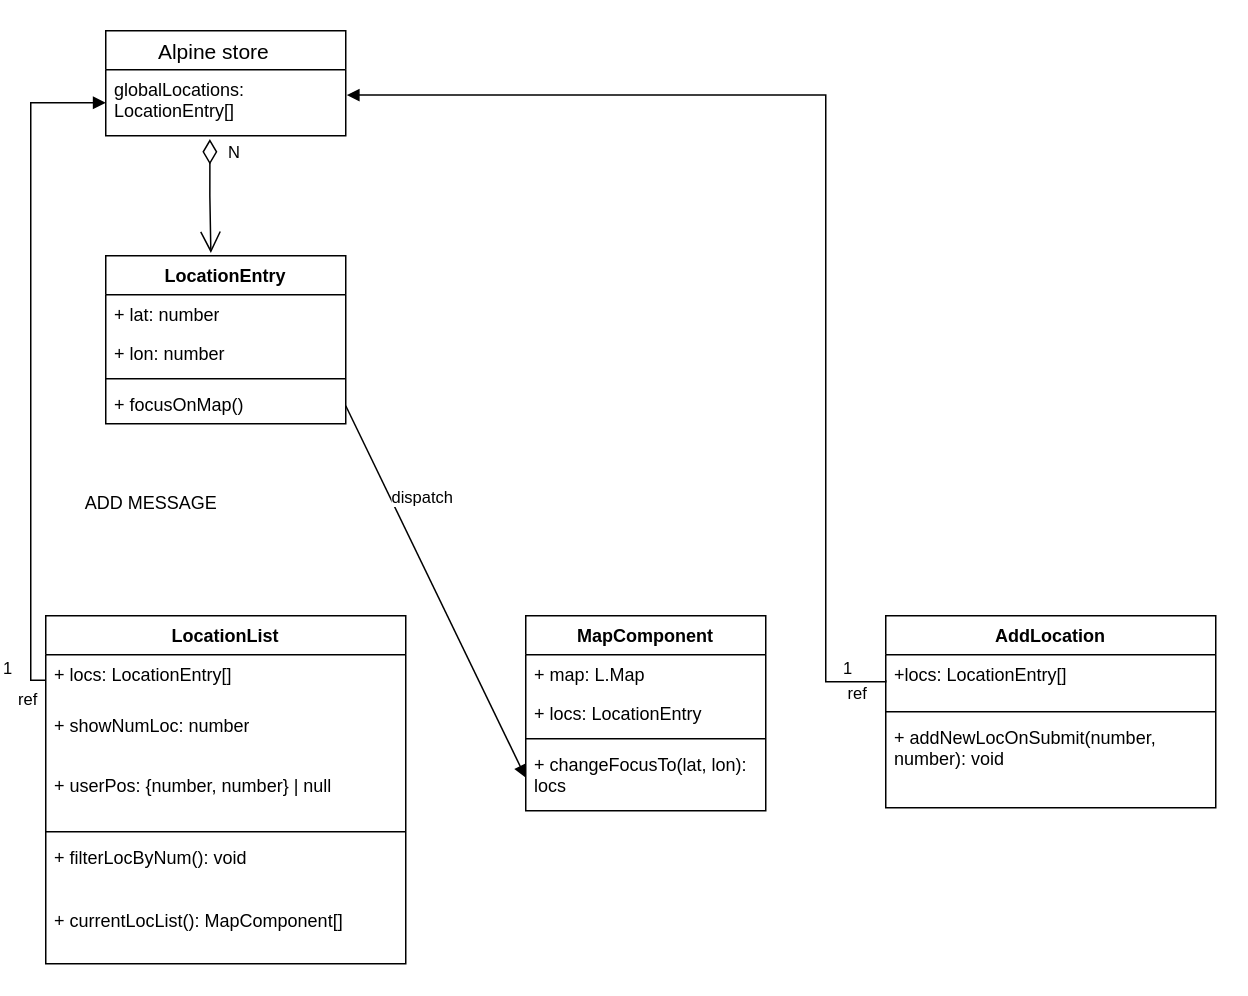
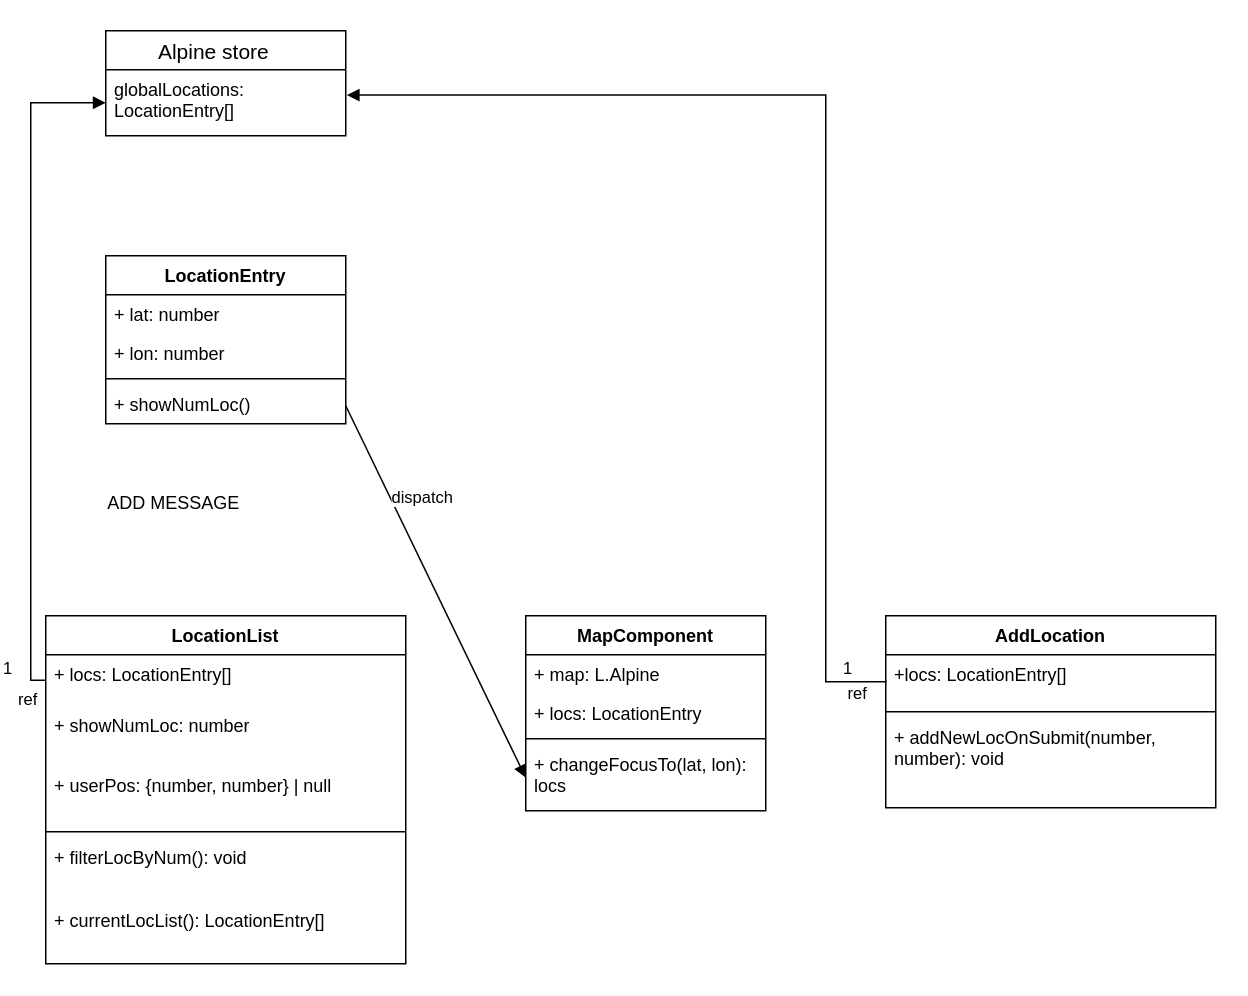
edge "globalLocations: LocationEntry[]" -- "LocationEntry": removed, label "N"
node "+ focusOnMap()": label "+ focusOnMap()" -> "+ showNumLoc()"
node "ADD MESSAGE": moved (151, 503) -> (173, 503)
node "+ map: L.Map": label "+ map: L.Map" -> "+ map: L.Alpine"
node "+ currentLocList(): MapComponent[]": label "+ currentLocList(): MapComponent[]" -> "+ currentLocList(): LocationEntry[]"
